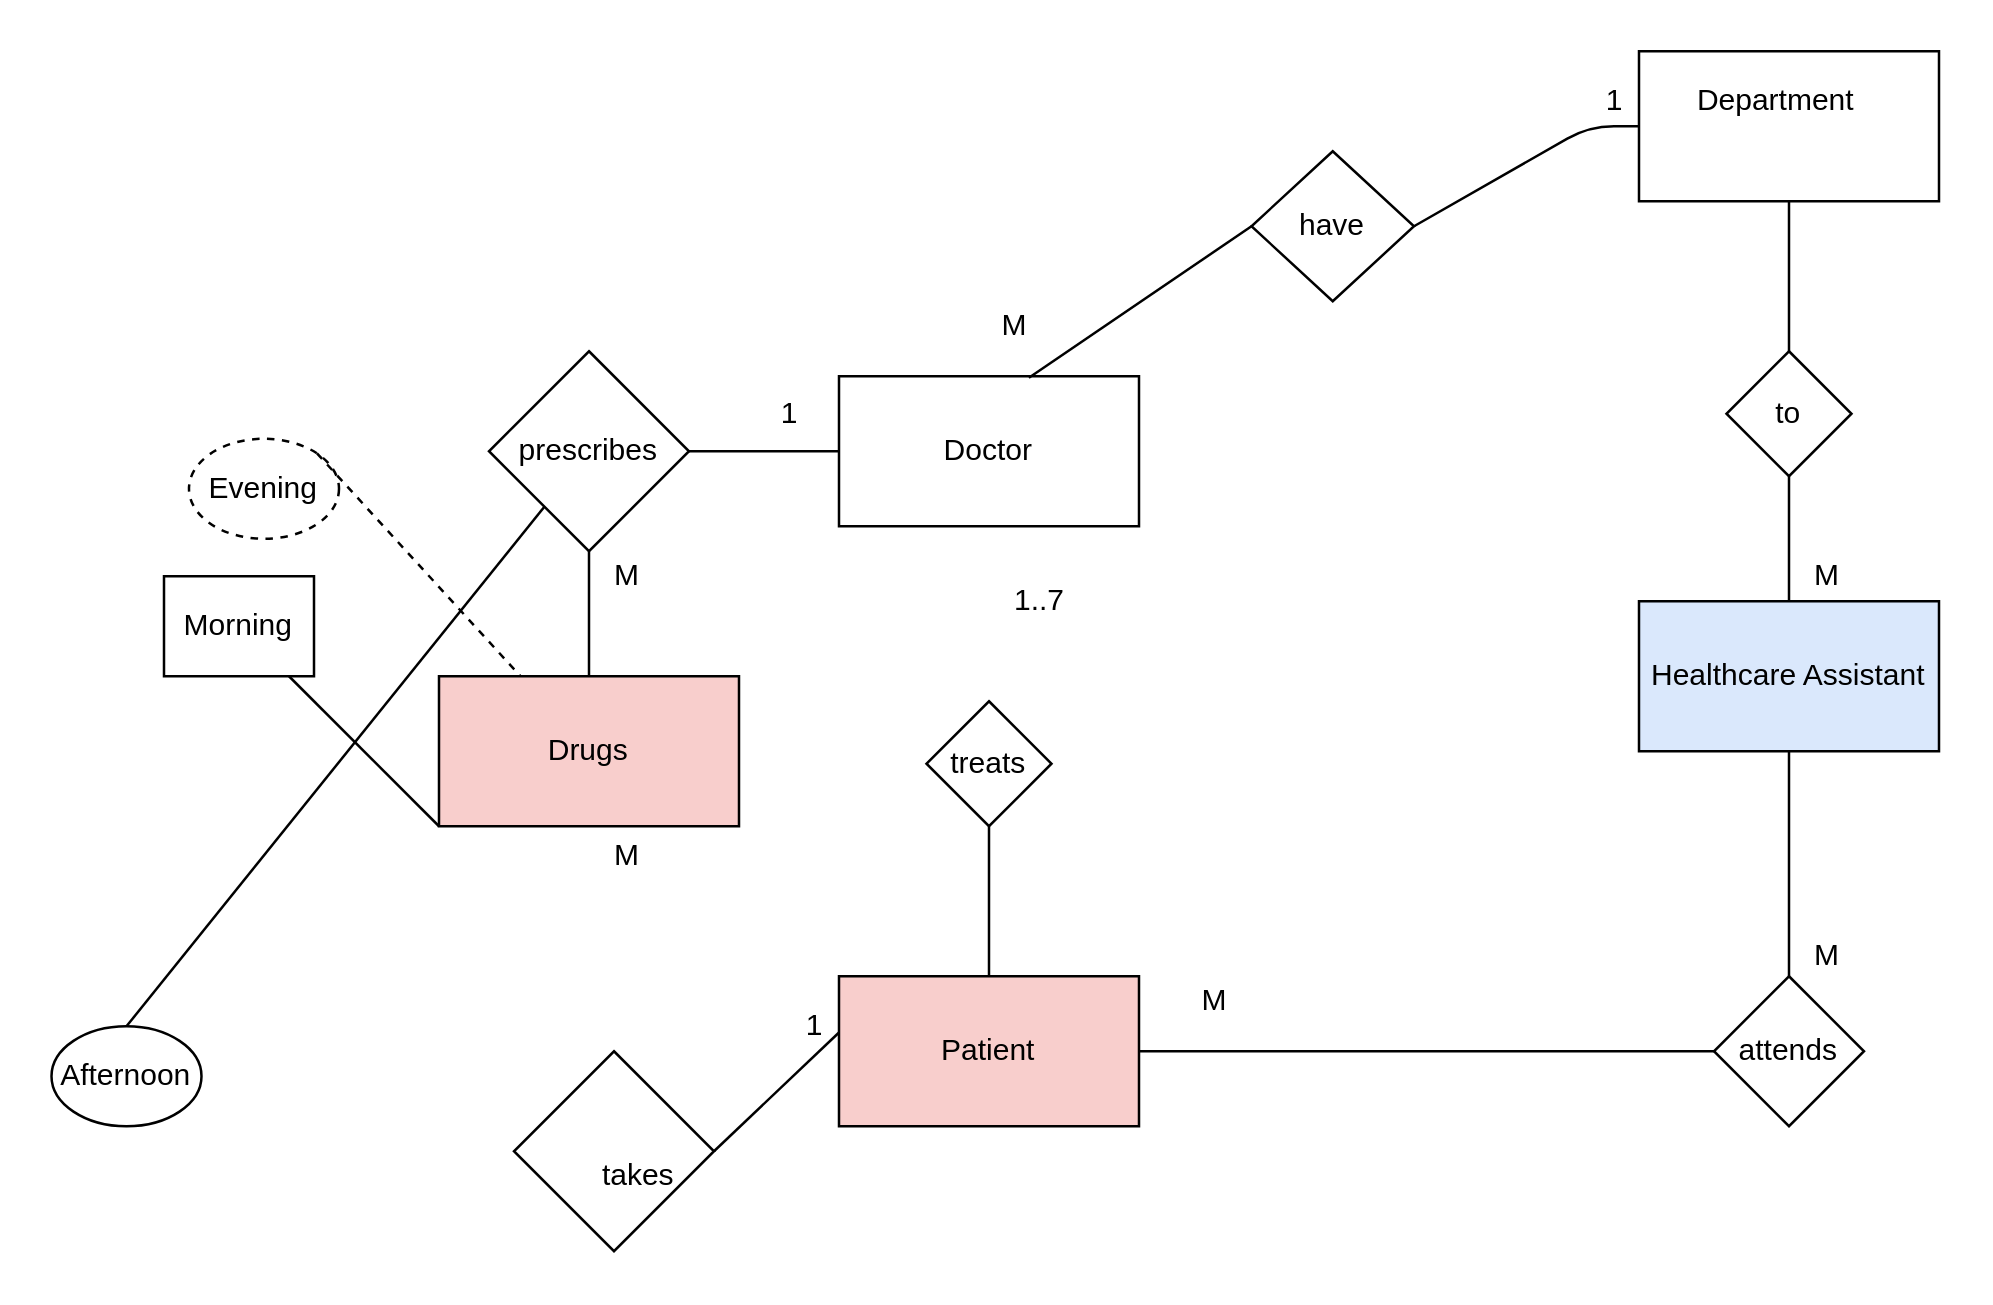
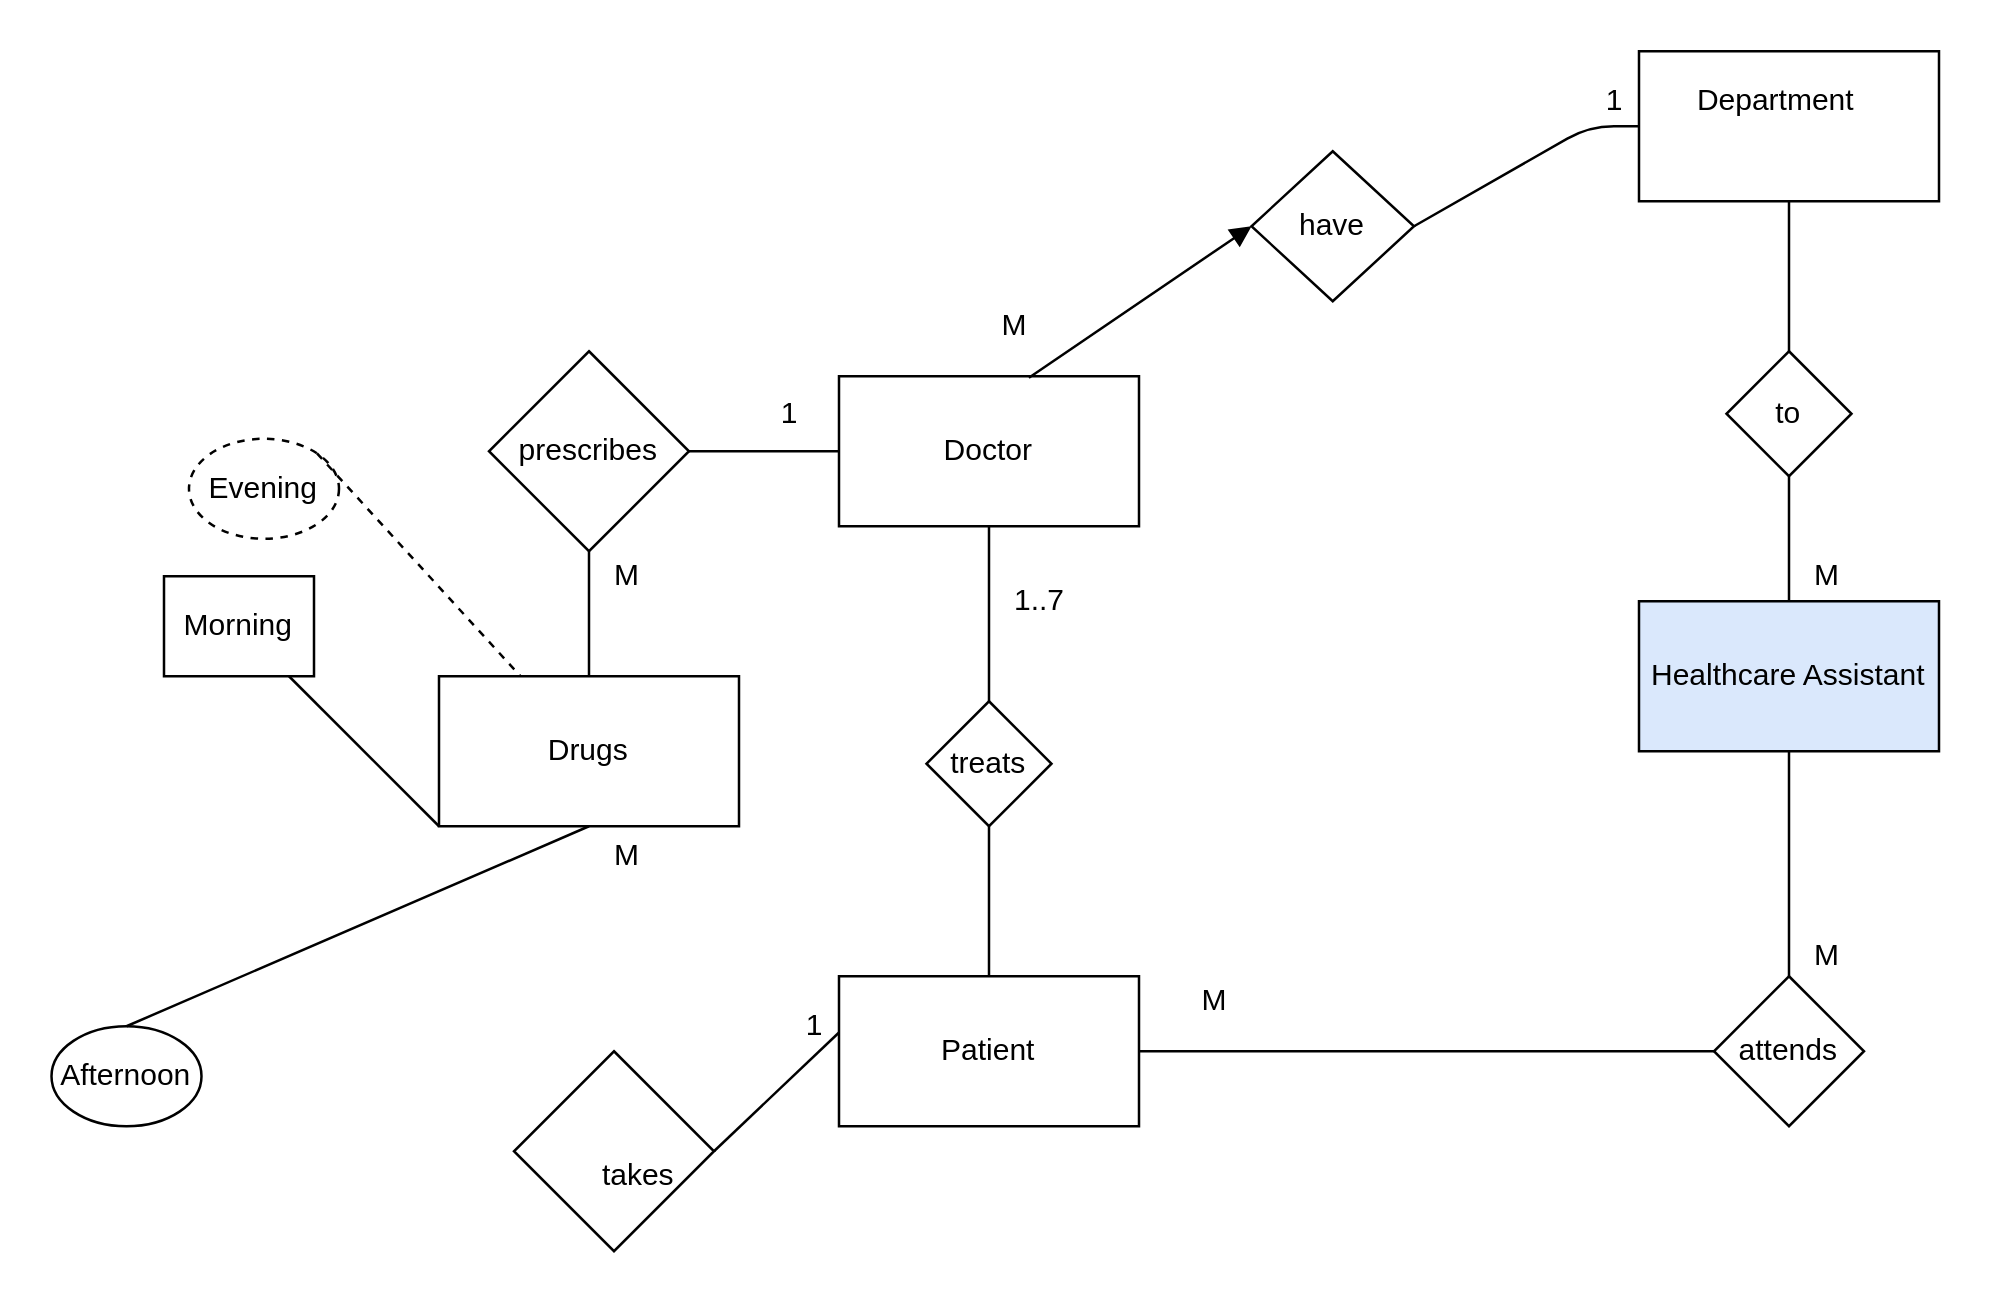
edge "have" -- "Doctor": arrowhead none -> block
edge "Doctor" -- "treats": added
node "Drugs": fillcolor #f8cecc -> #ffffff
edge "prescribes" -- "Afternoon": now "Drugs" -- "Afternoon"
node "Patient": fillcolor #f8cecc -> #ffffff
